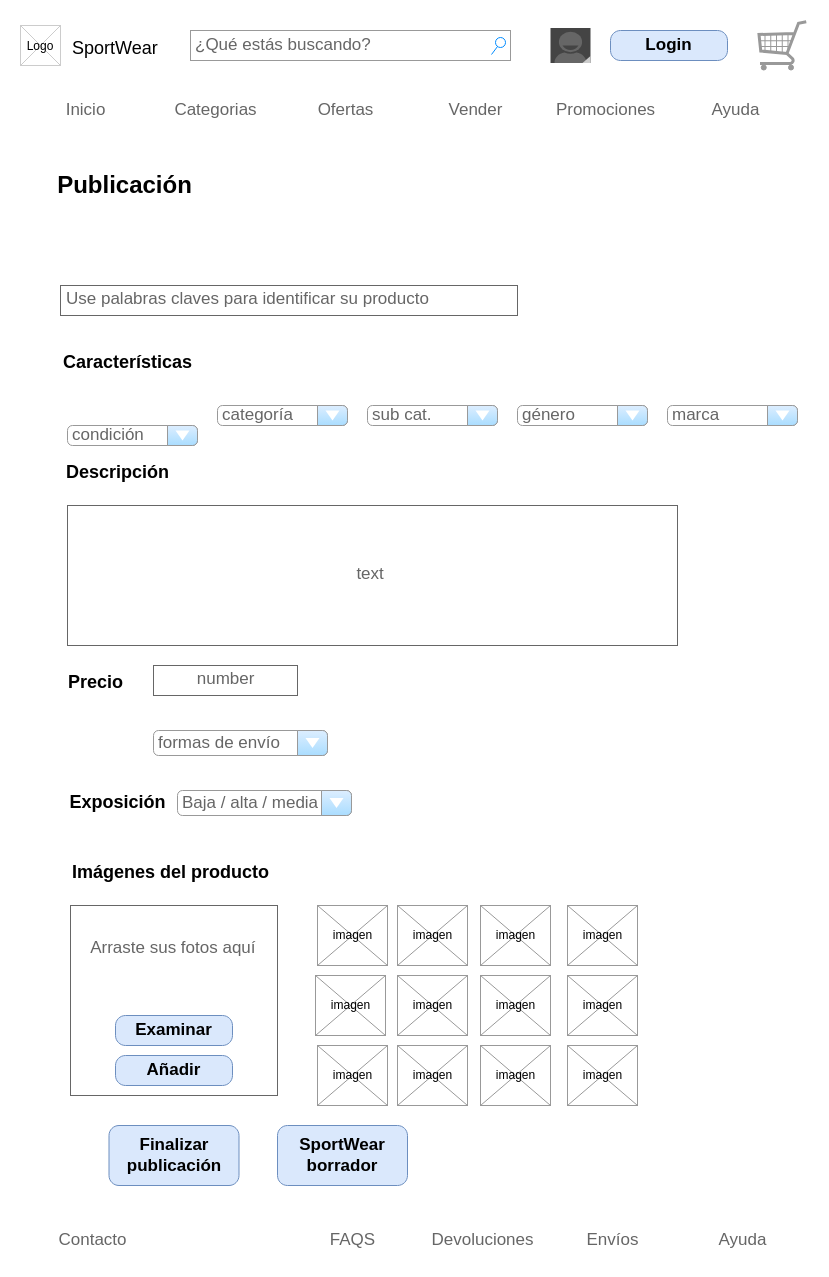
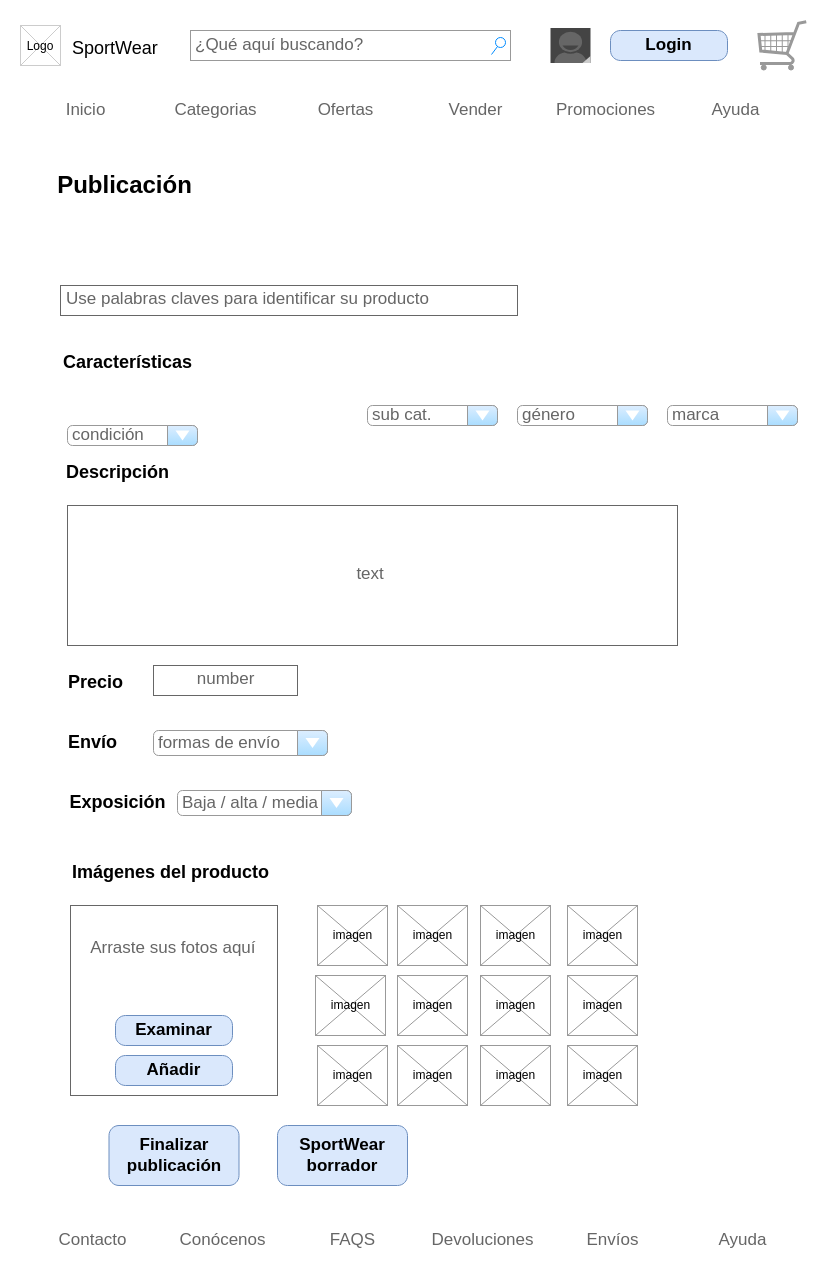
node "¿Qué estás buscando?": label "¿Qué estás buscando?" -> "¿Qué aquí buscando?"
node "categoría": removed
node "Envío": added
node "Conócenos": added
